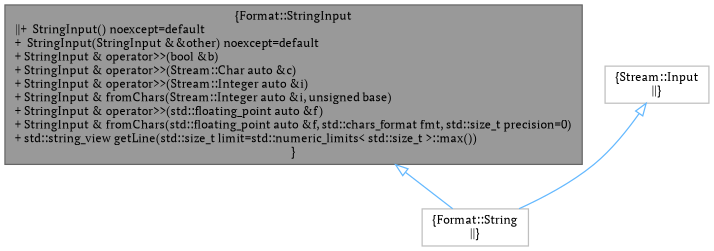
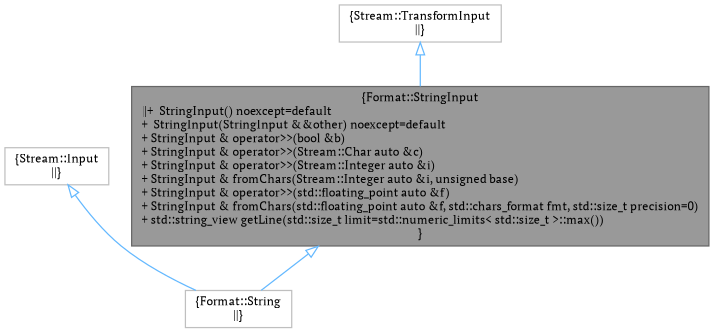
node "{Stream::TransformInput ||}": added
